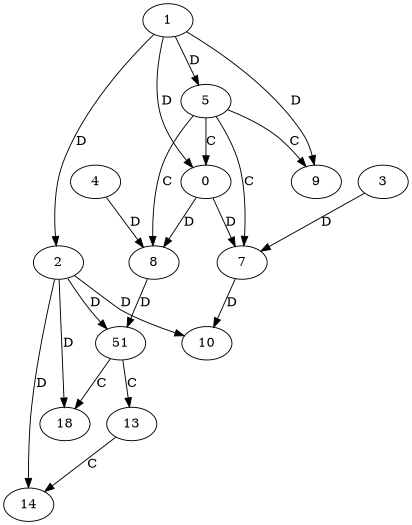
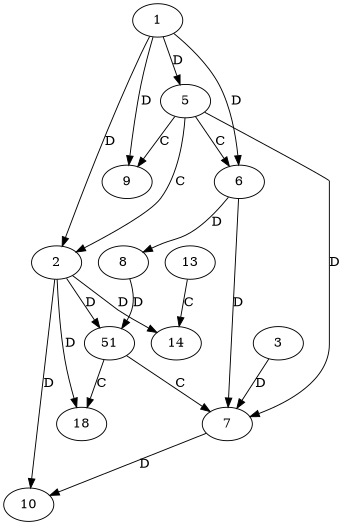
edge "5" -> "8": now "5" -> "2"
node "4": removed
node "0": label "0" -> "6"
edge "5" -> "7": label "C" -> "D"
edge "51" -> "13": now "51" -> "7"
